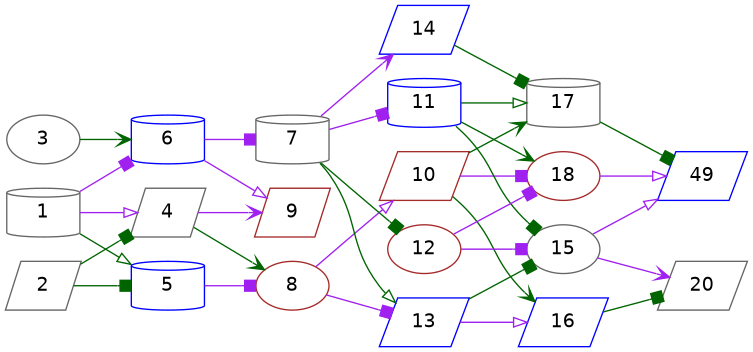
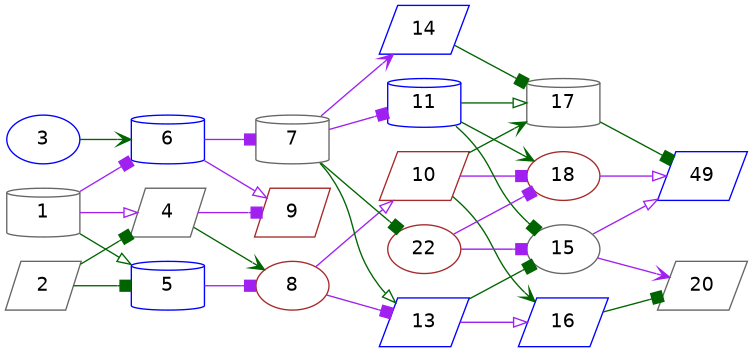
node "3": color gray40 -> blue
edge "4" -> "9": arrowhead vee -> box
node "12": label "12" -> "22"
